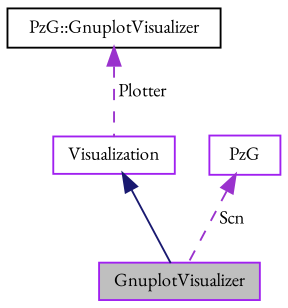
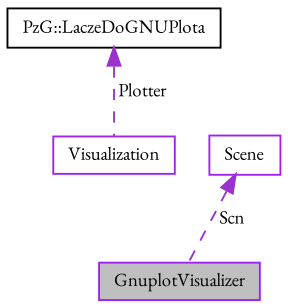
node "PzG::GnuplotVisualizer": label "PzG::GnuplotVisualizer" -> "PzG::LaczeDoGNUPlota"
node "PzG": label "PzG" -> "Scene"
edge "GnuplotVisualizer" -> "Visualization": removed
